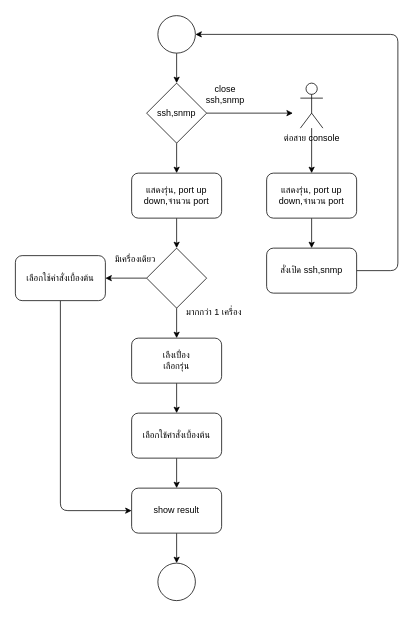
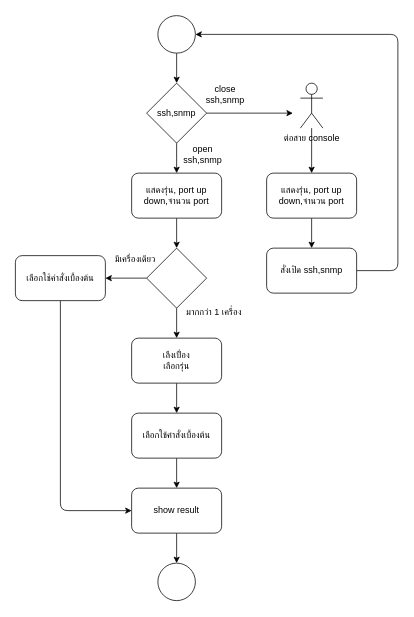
node "open ssh,snmp": added
